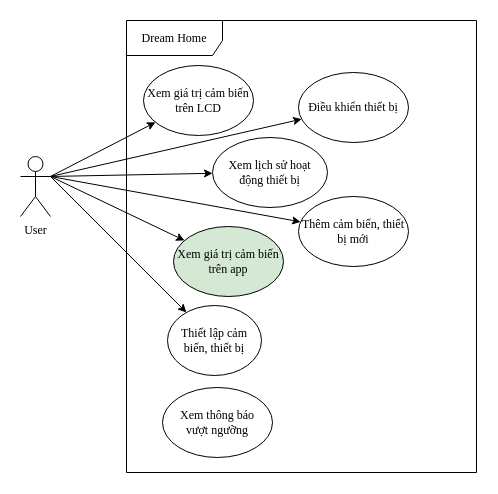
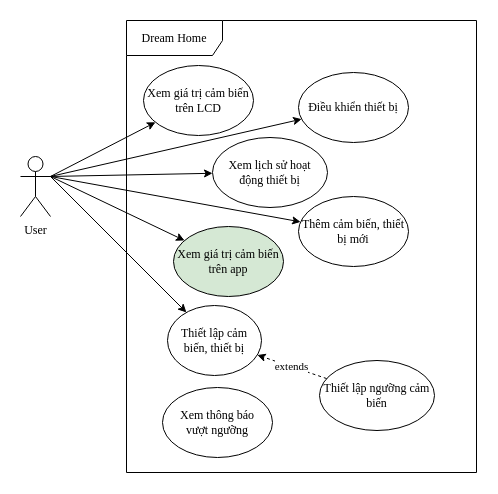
edge "Thiết lập ngưỡng cảm biến" -> "Thiết lập cảm biến, thiết bị": added, label "extends"
node "Thiết lập ngưỡng cảm biến": added
